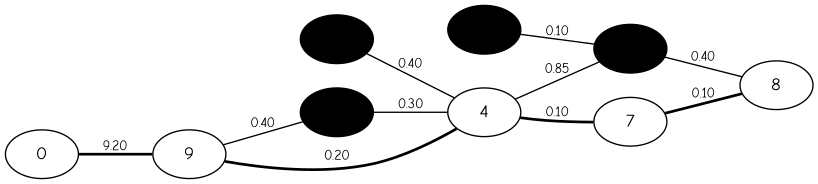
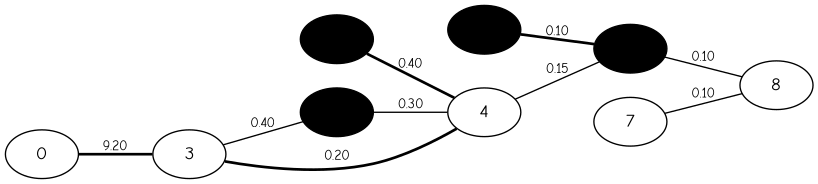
edge "2" -- "5": style solid -> bold
edge "5" -- "8": label "0.40" -> "0.10"
edge "5" -- "4": label "0.85" -> "0.15"
edge "1" -- "4": style solid -> bold
edge "8" -- "7": style bold -> solid
edge "4" -- "7": removed, label "0.10"
node "9": label "9" -> "3"
